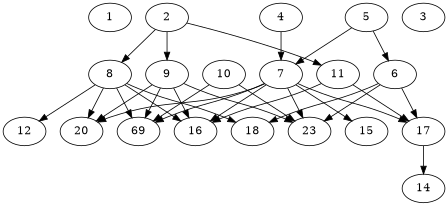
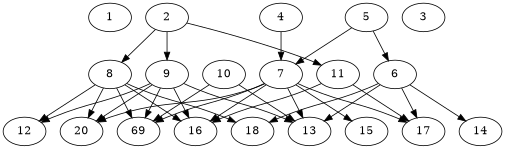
edge "9" -> "12": added
node "23": label "23" -> "13"
edge "17" -> "14": now "6" -> "14"
